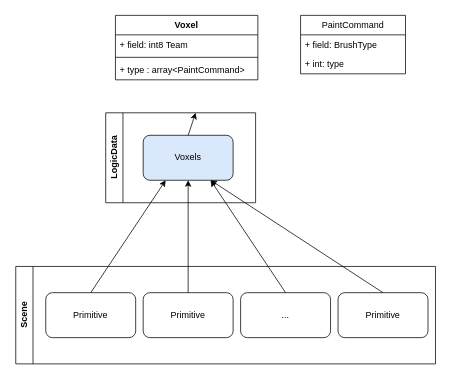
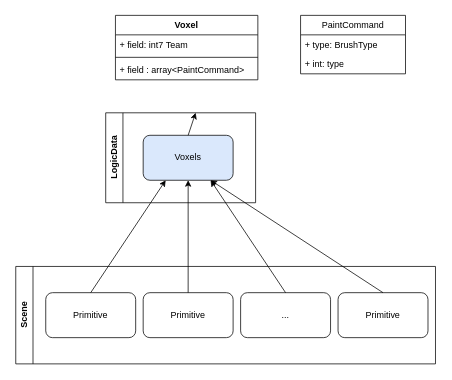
node "+ field: int8 Team": label "+ field: int8 Team" -> "+ field: int7 Team"
node "+ field: BrushType": label "+ field: BrushType" -> "+ type: BrushType"
node "+ type : array<PaintCommand>": label "+ type : array<PaintCommand>" -> "+ field : array<PaintCommand>"
